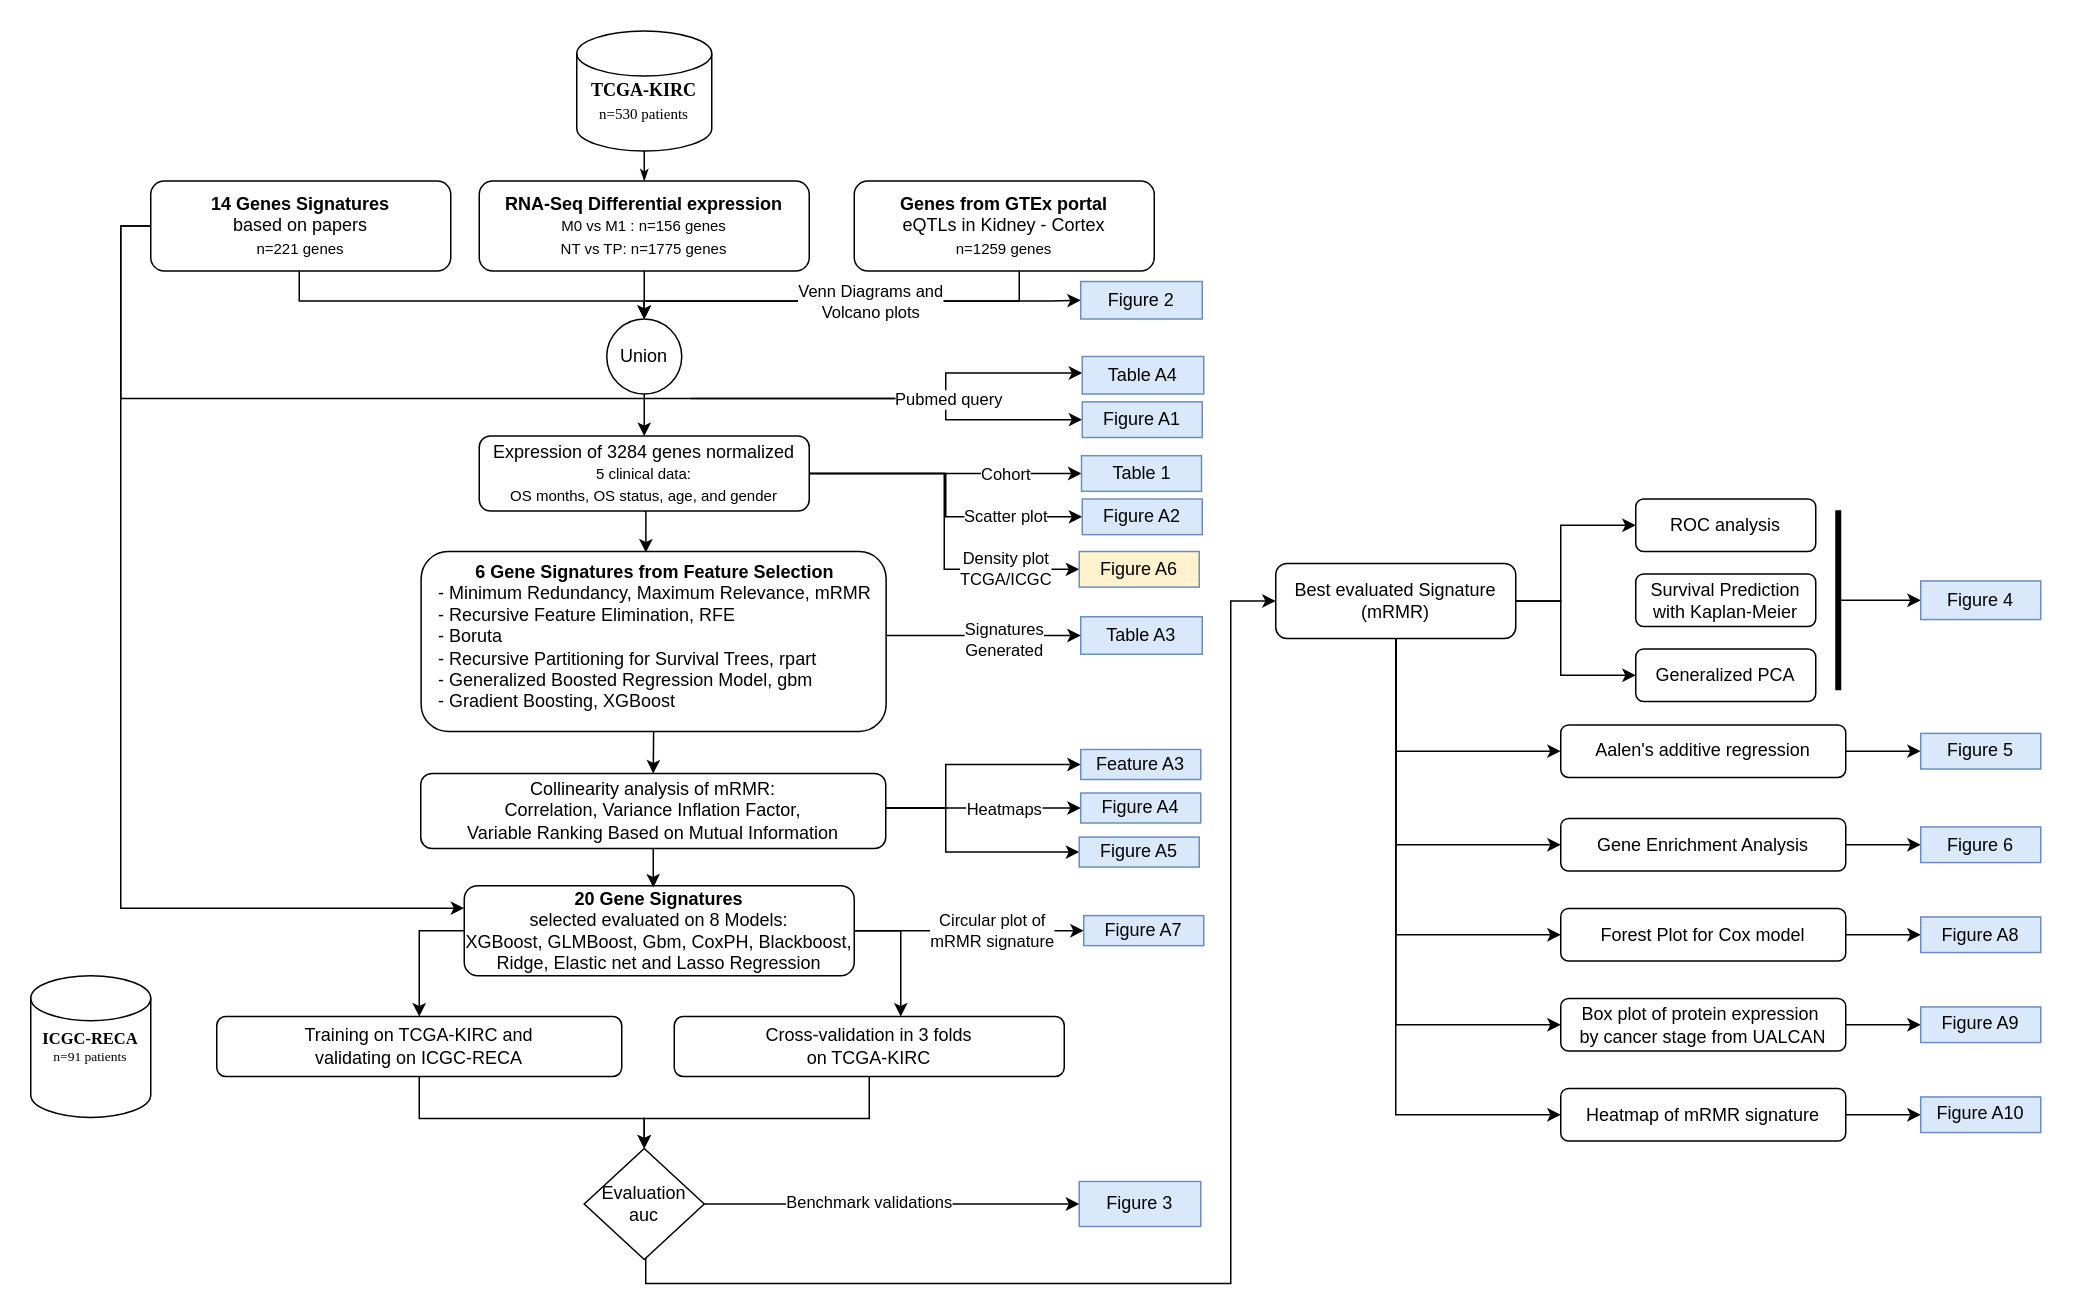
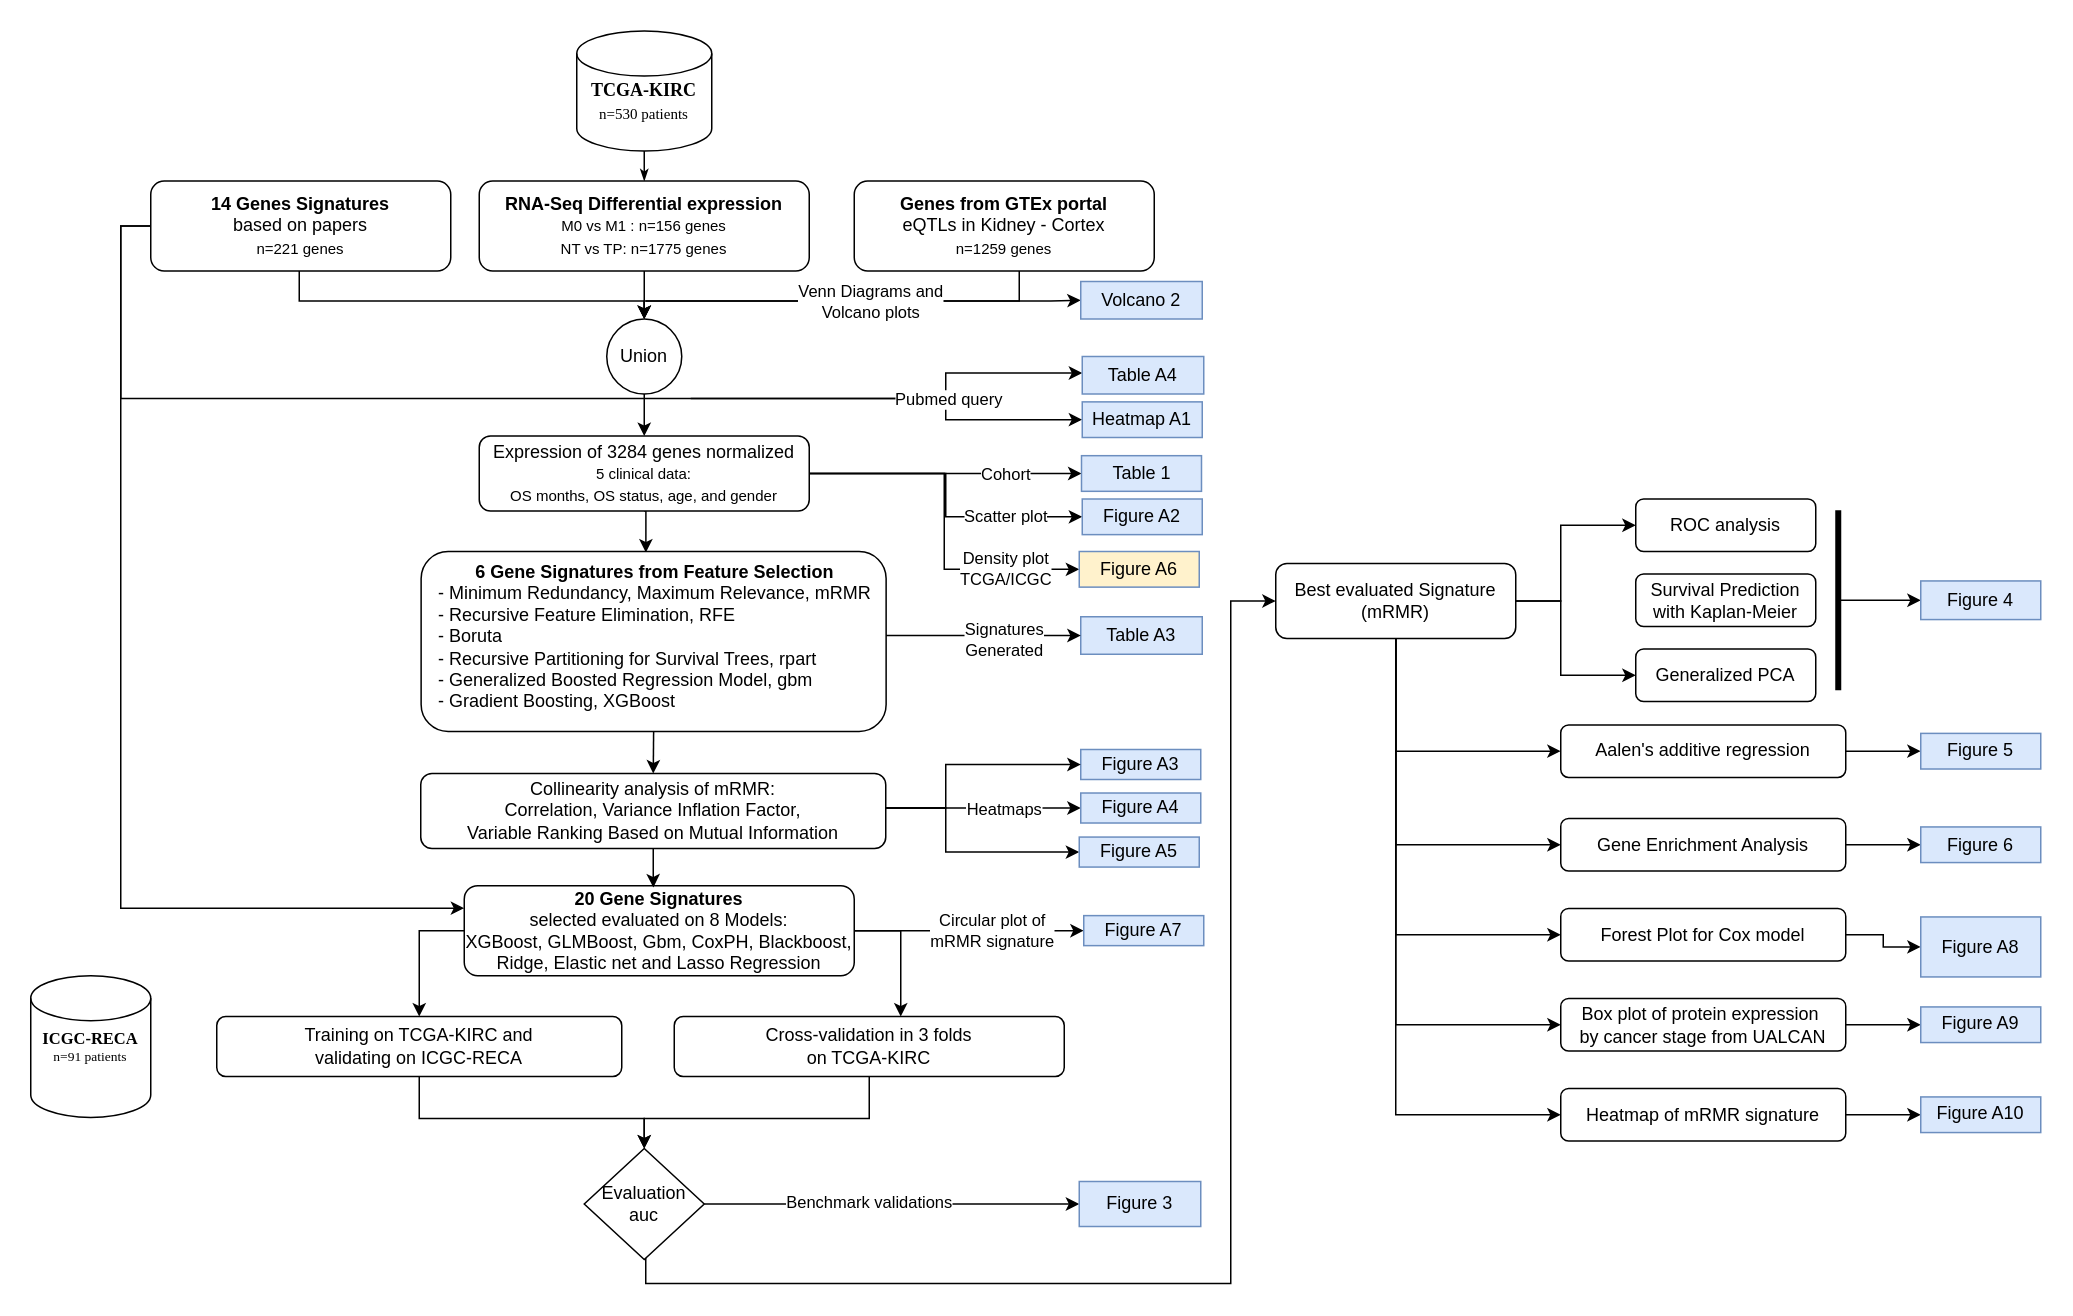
node "Figure 2": label "Figure 2" -> "Volcano 2"
node "Figure A1": label "Figure A1" -> "Heatmap A1"
node "Feature A3": label "Feature A3" -> "Figure A3"
node "Figure A8": size 120x36 -> 120x60
